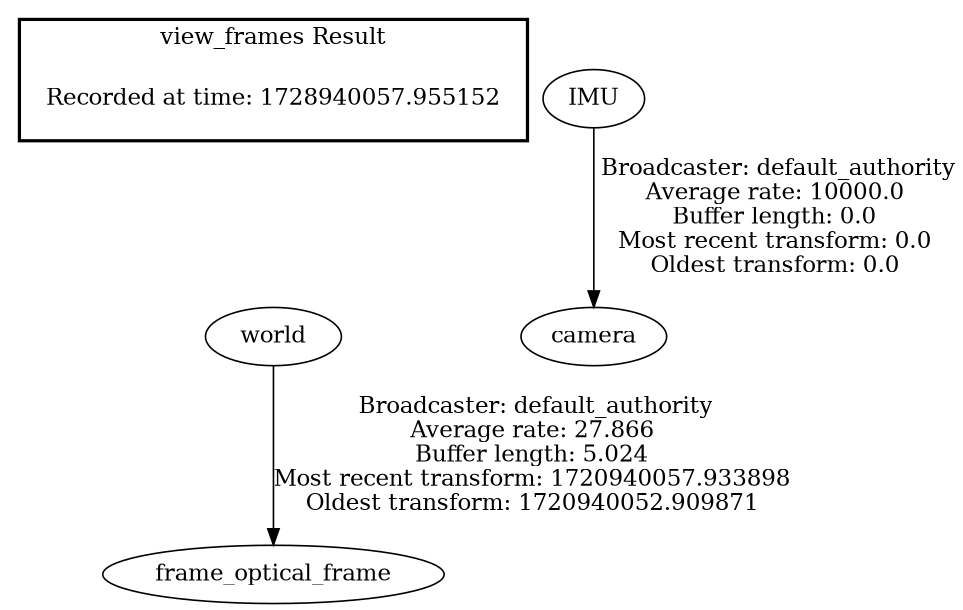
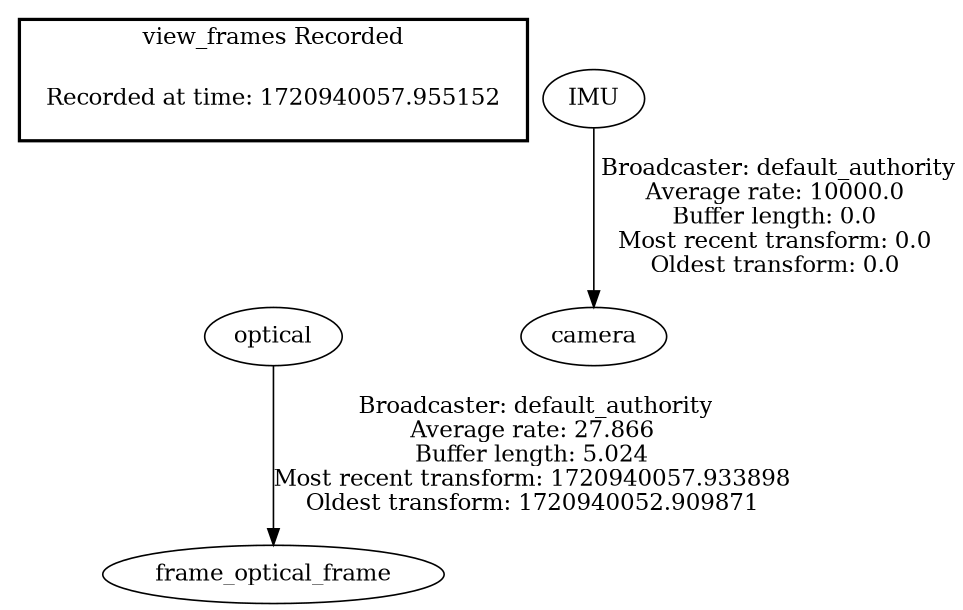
cluster "view_frames Result": label "view_frames Result" -> "view_frames Recorded"
node "Recorded at time: 1728940057.955152": label "Recorded at time: 1728940057.955152" -> "Recorded at time: 1720940057.955152"
node "world": label "world" -> "optical"
